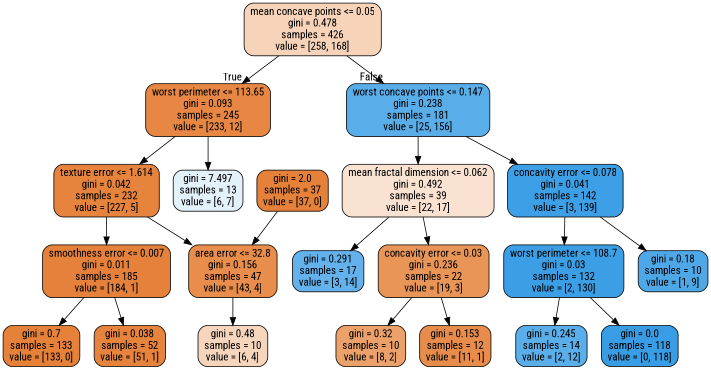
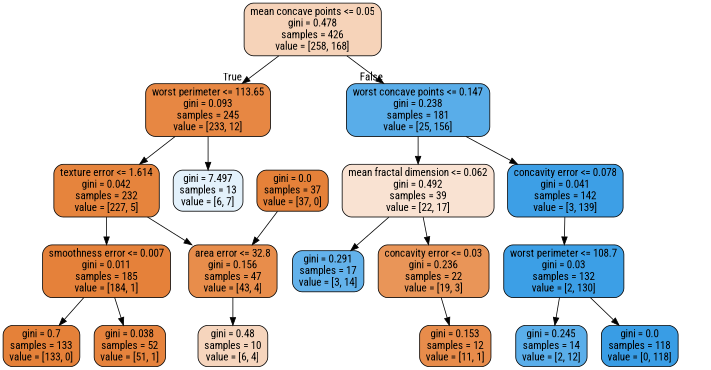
node "gini = 2.0 samples = 37 value = [37, 0]": label "gini = 2.0 samples = 37 value = [37, 0]" -> "gini = 0.0 samples = 37 value = [37, 0]"
node "gini = 0.18 samples = 10 value = [1, 9]": removed
node "gini = 0.32 samples = 10 value = [8, 2]": removed
